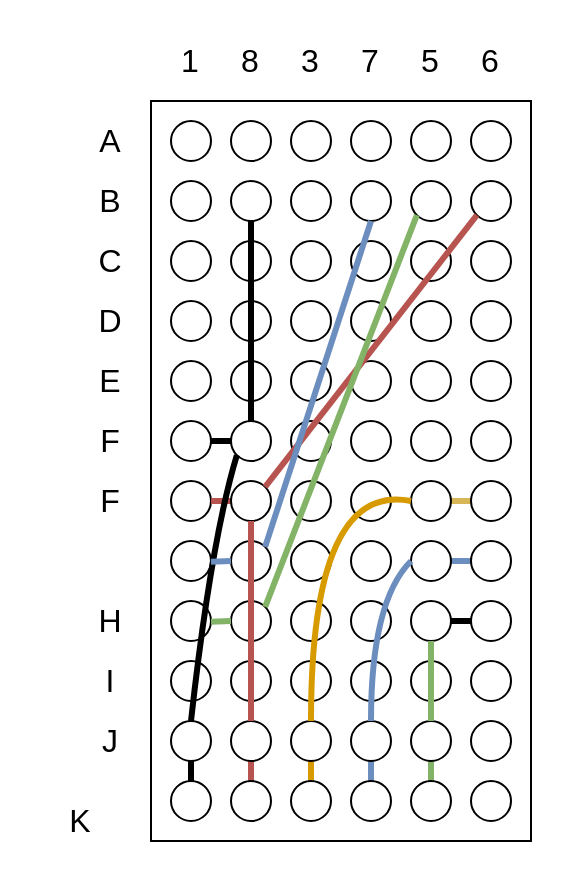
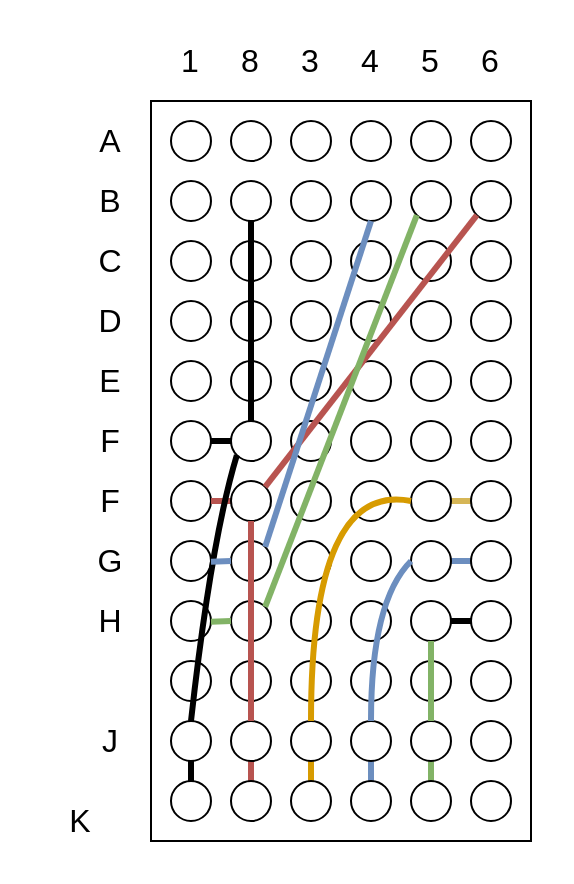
node "7": label "7" -> "4"
node "G": added
node "I": removed
